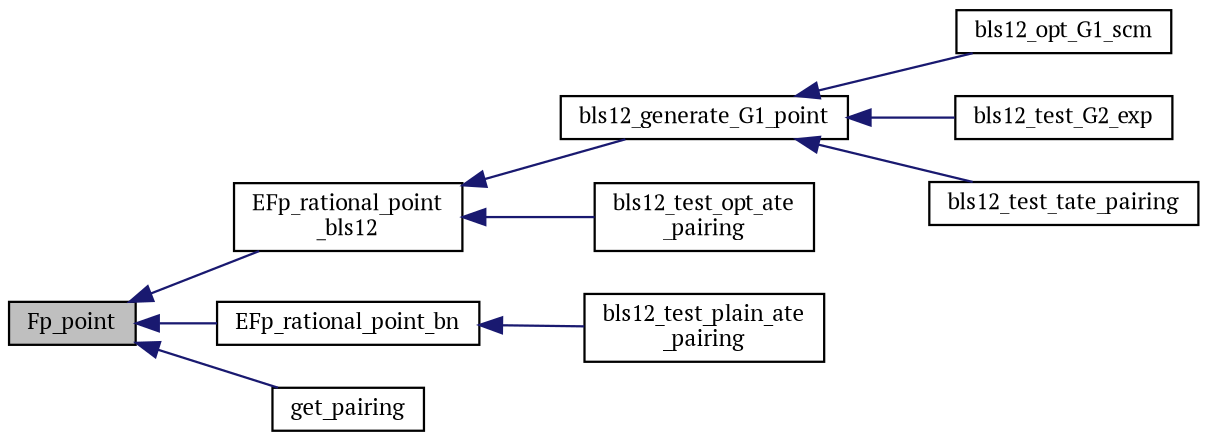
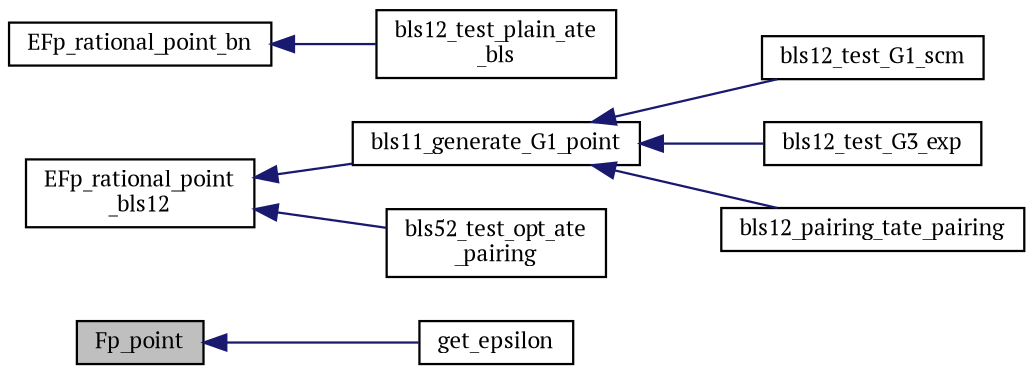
node "bls12_opt_G1_scm": label "bls12_opt_G1_scm" -> "bls12_test_G1_scm"
node "bls12_generate_G1_point": label "bls12_generate_G1_point" -> "bls11_generate_G1_point"
node "bls12_test_G2_exp": label "bls12_test_G2_exp" -> "bls12_test_G3_exp"
node "bls12_test_tate_pairing": label "bls12_test_tate_pairing" -> "bls12_pairing_tate_pairing"
node "bls12_test_opt_ate _pairing": label "bls12_test_opt_ate _pairing" -> "bls52_test_opt_ate _pairing"
edge "EFp_rational_point _bls12" -> "Fp_point": removed
edge "EFp_rational_point_bn" -> "Fp_point": removed
node "bls12_test_plain_ate _pairing": label "bls12_test_plain_ate _pairing" -> "bls12_test_plain_ate _bls"
node "get_pairing": label "get_pairing" -> "get_epsilon"
